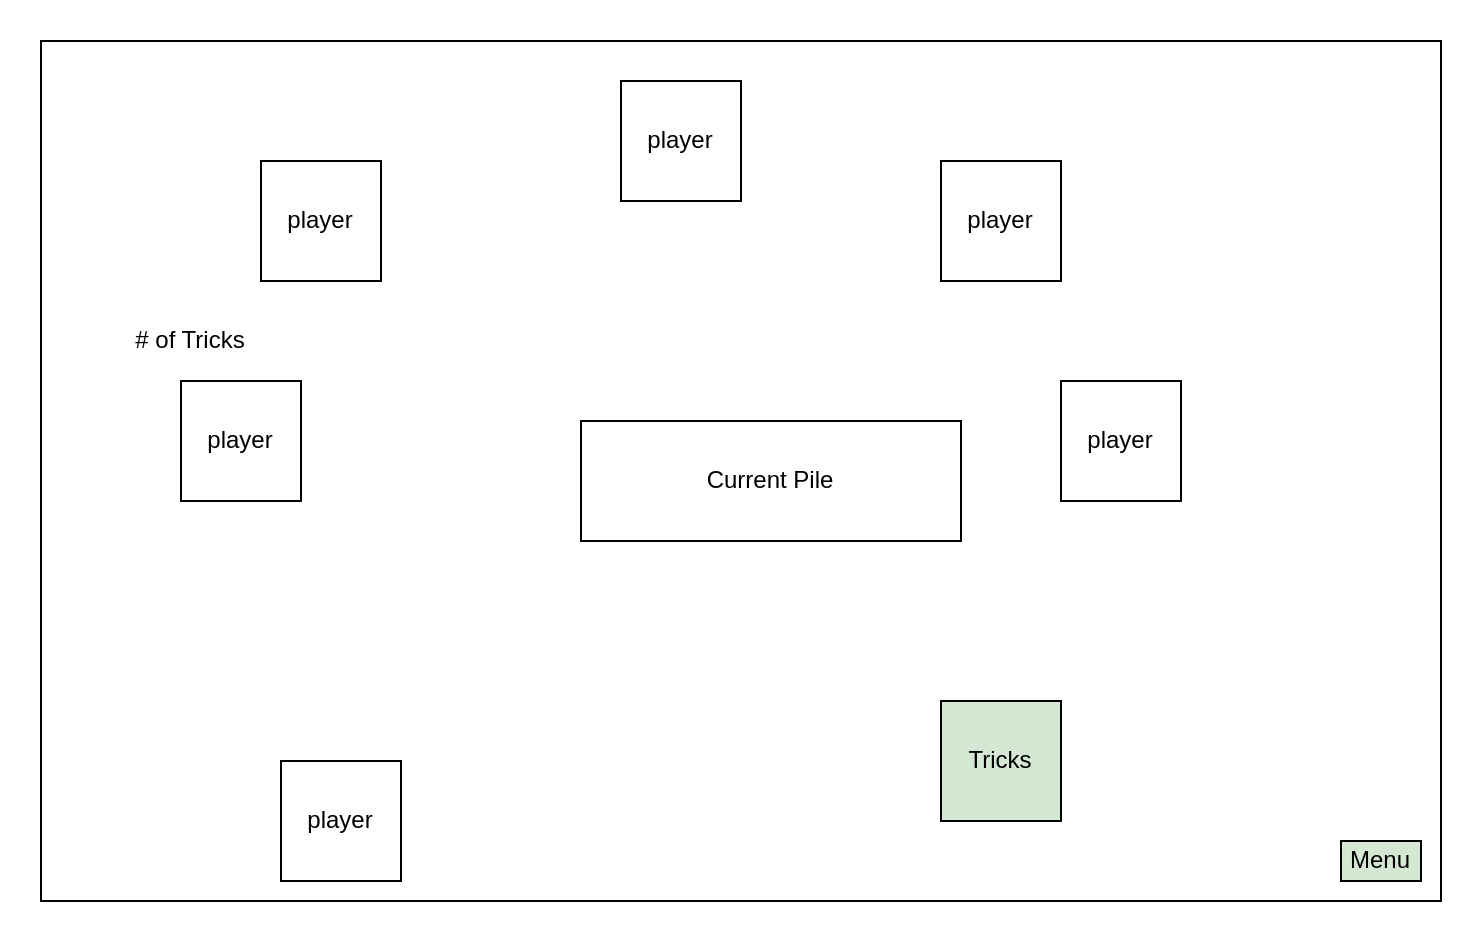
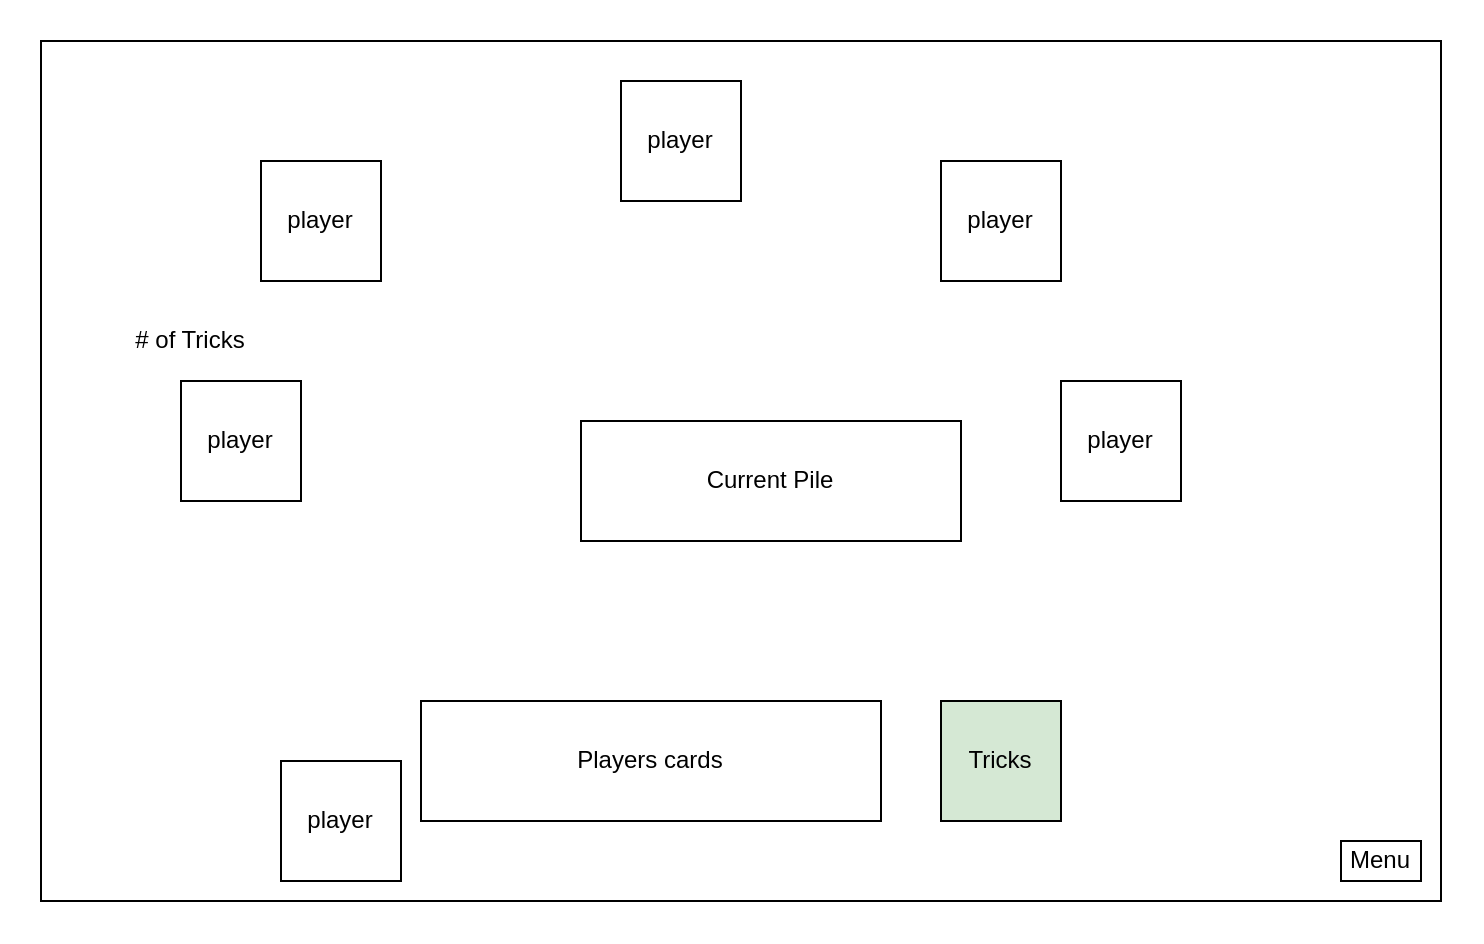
node "Players cards": added
node "Menu": fillcolor #d5e8d4 -> #ffffff
